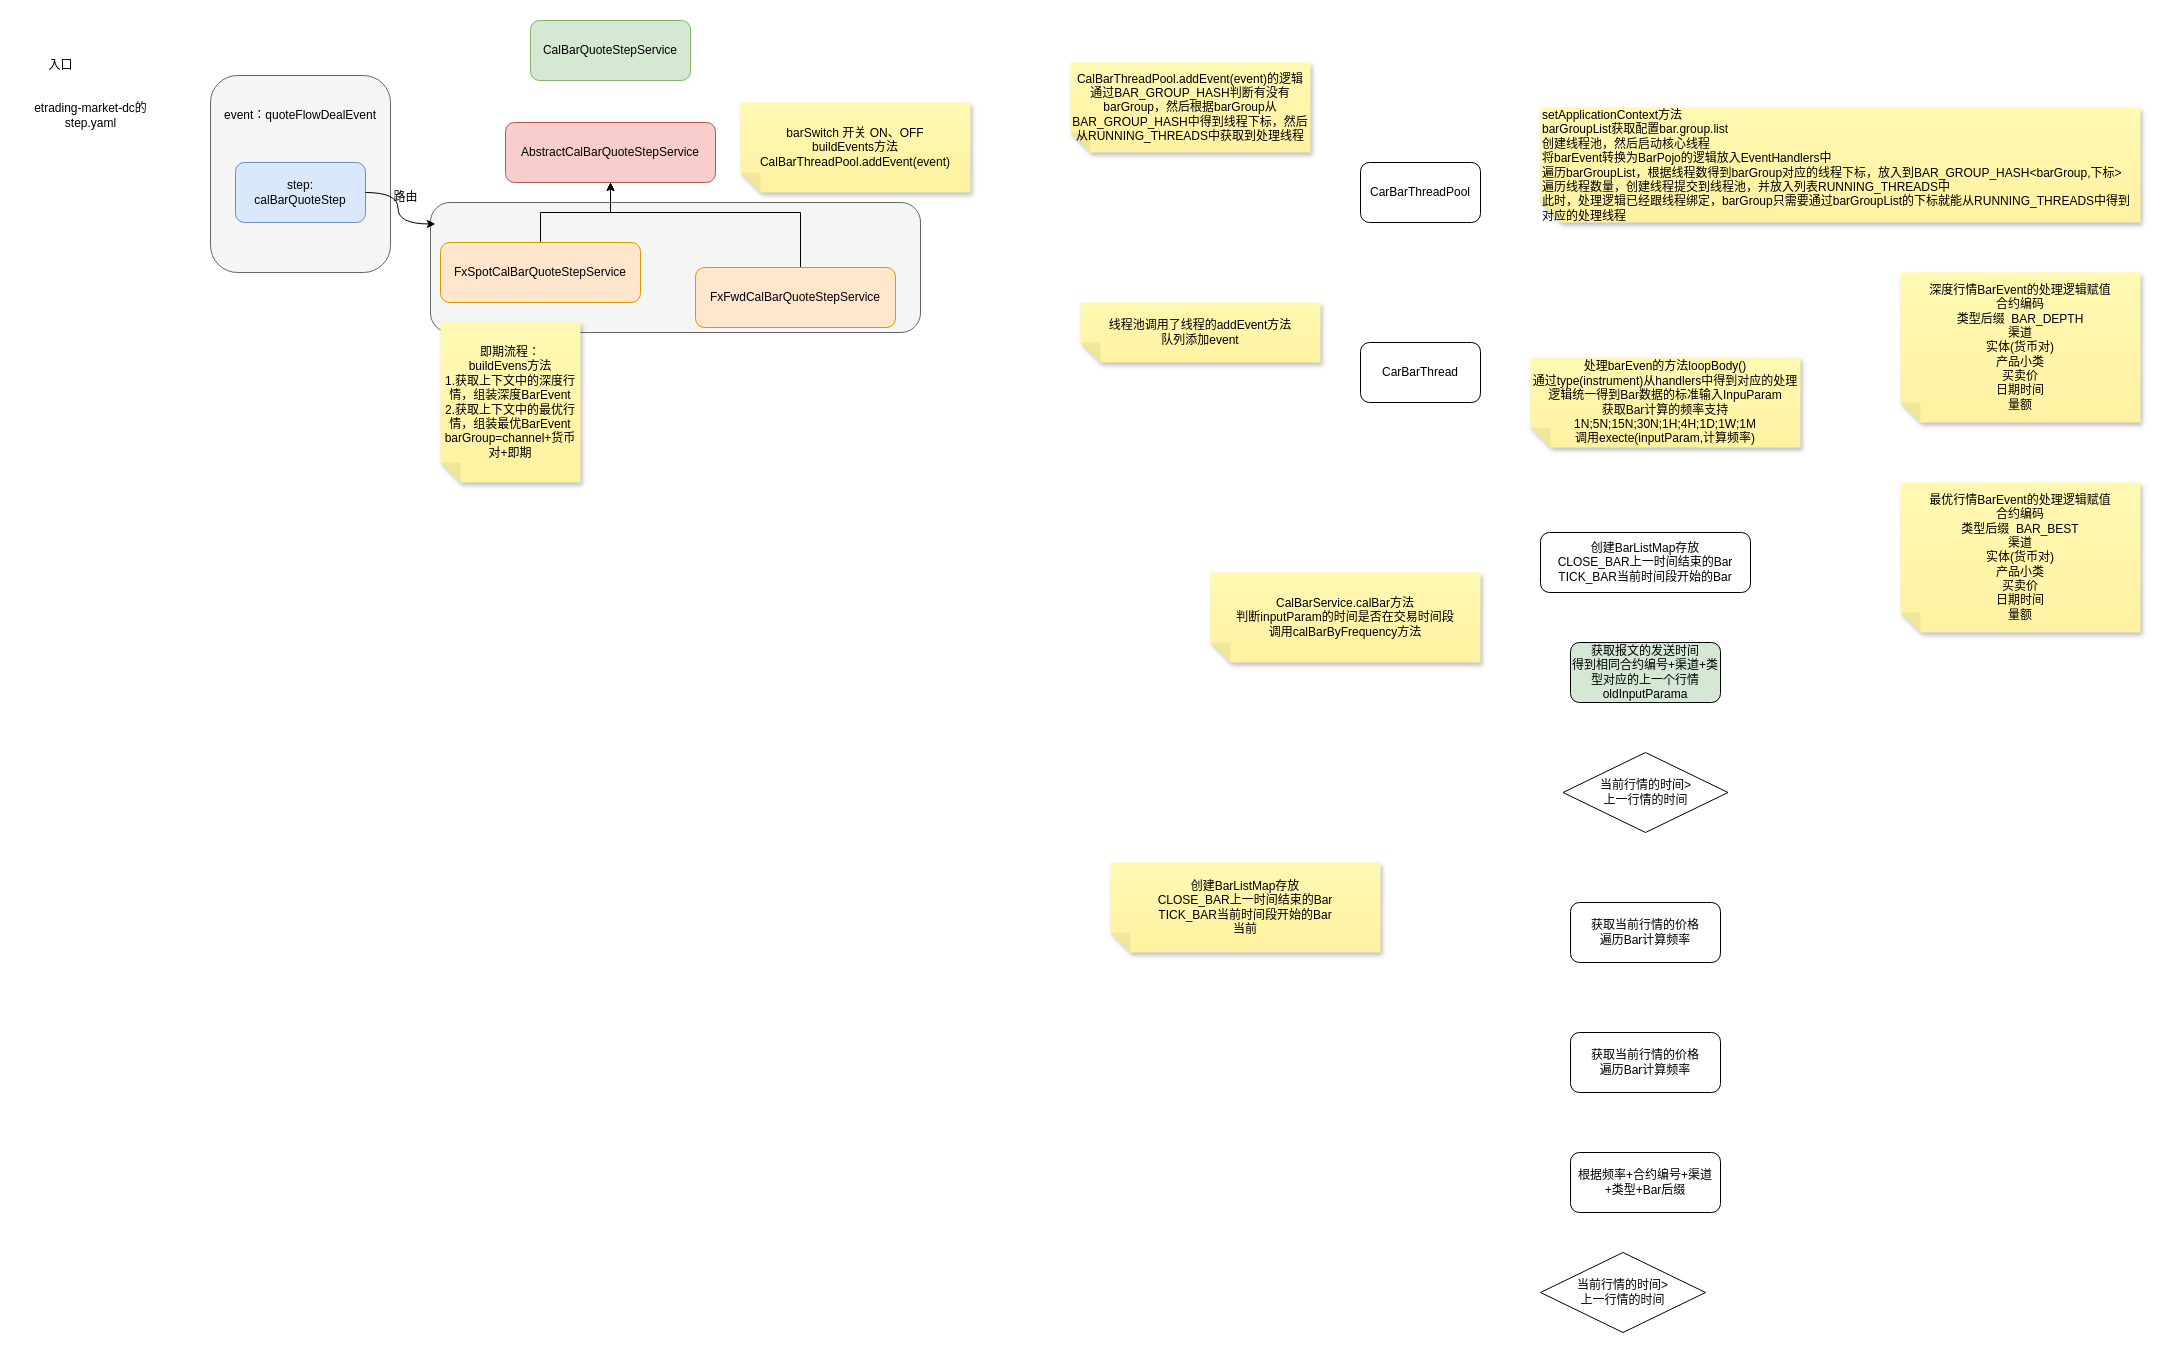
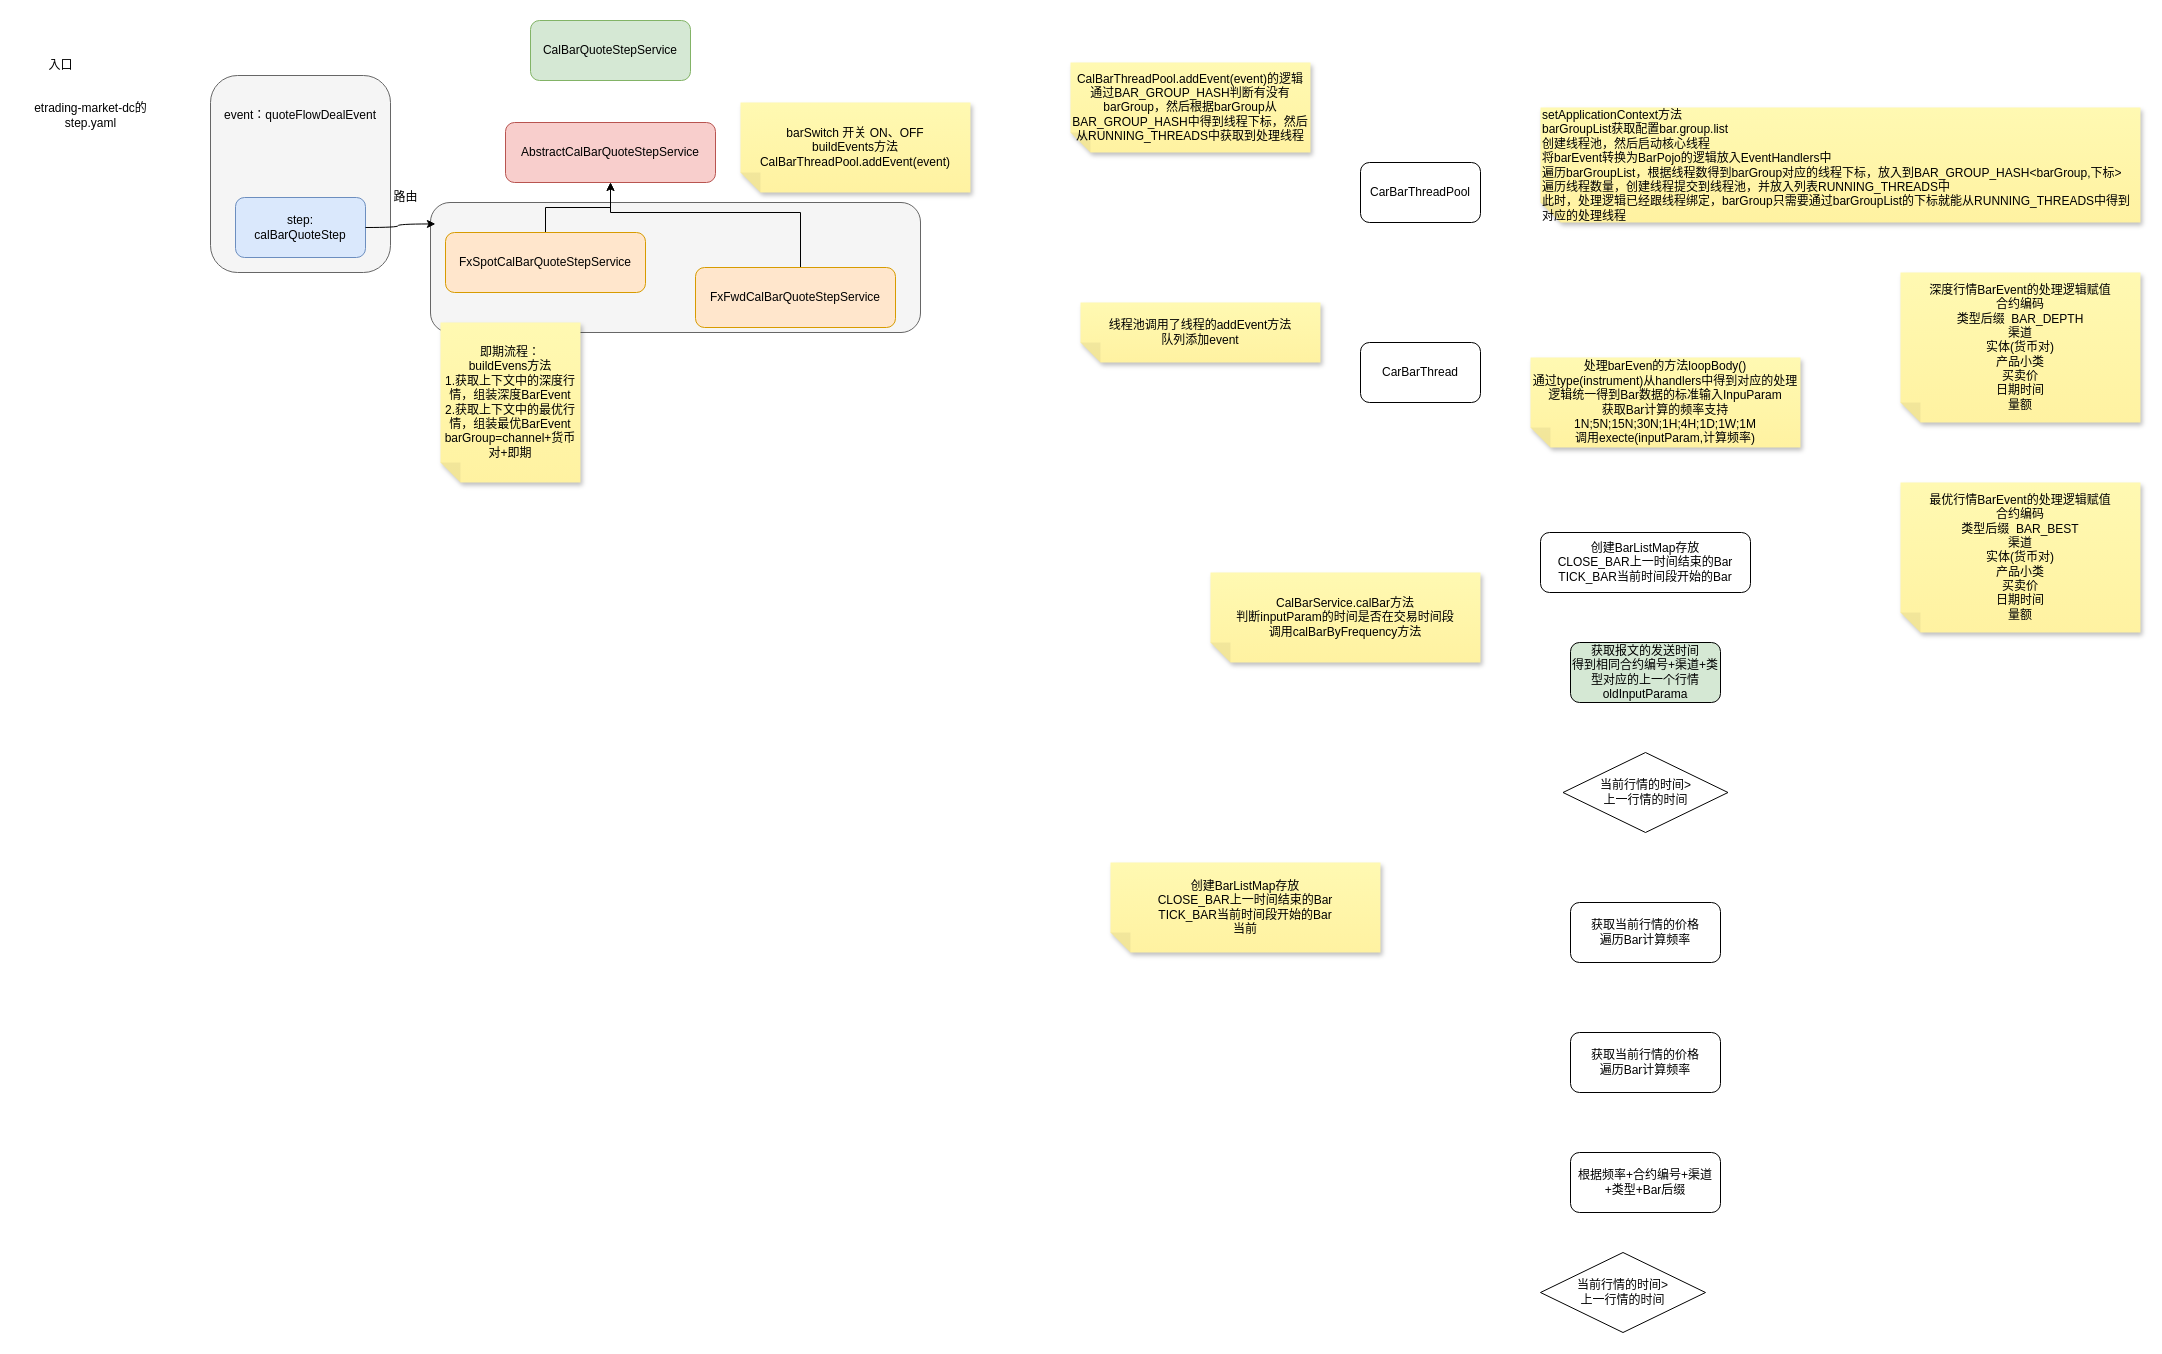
node "step: calBarQuoteStep": moved (301, 193) -> (301, 228)
edge "FxFwdCalBarQuoteStepService" -> "AbstractCalBarQuoteStepService": arrowhead classic -> open
node "FxSpotCalBarQuoteStepService": moved (541, 273) -> (546, 263)
